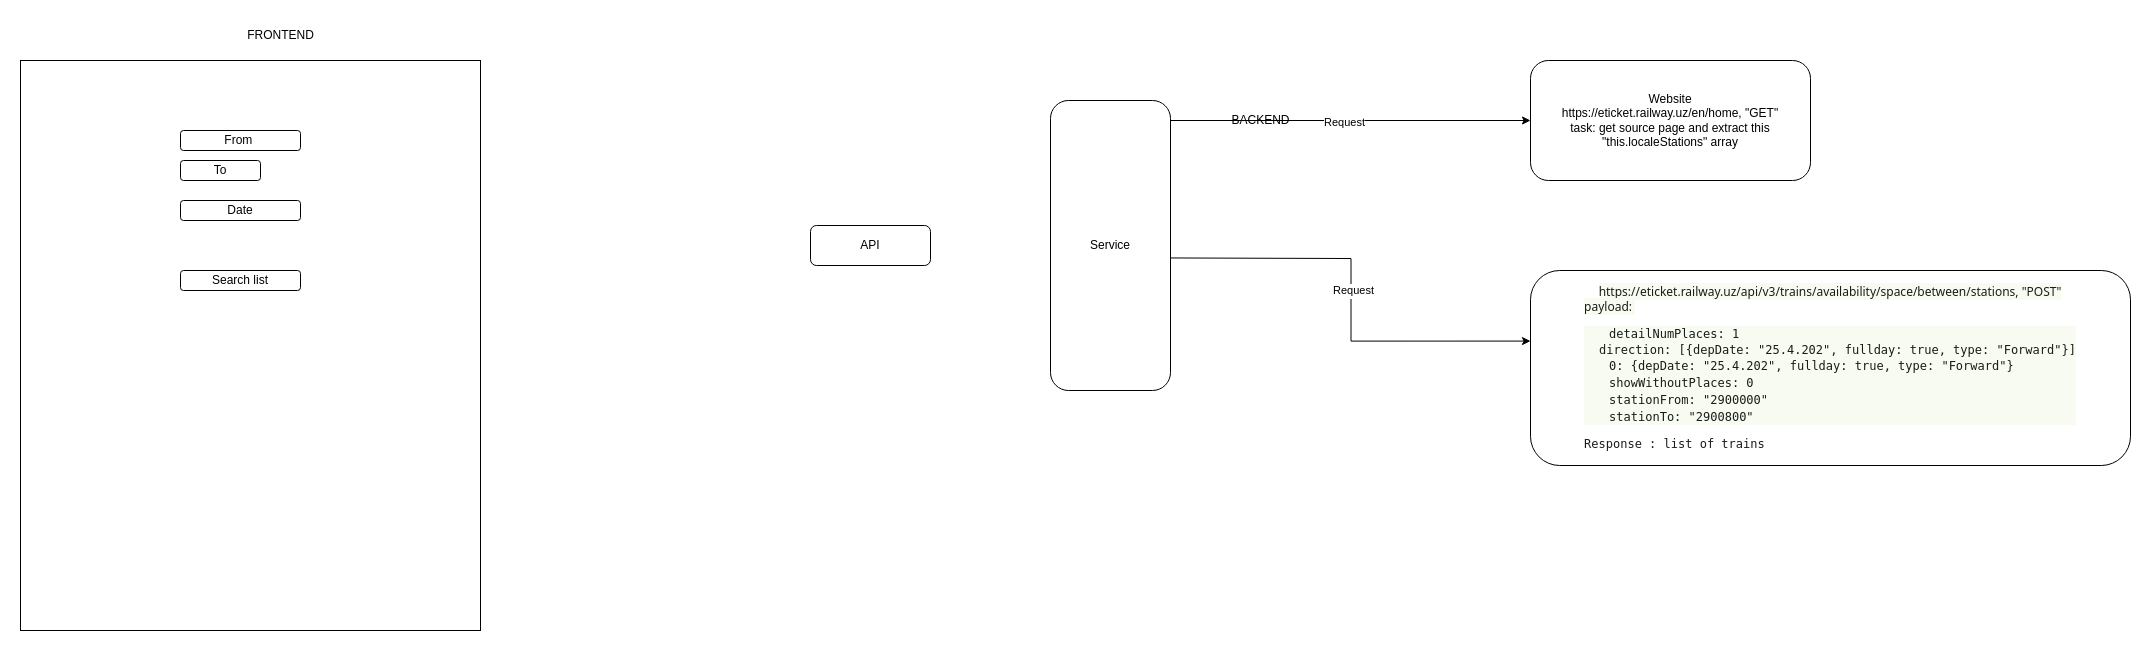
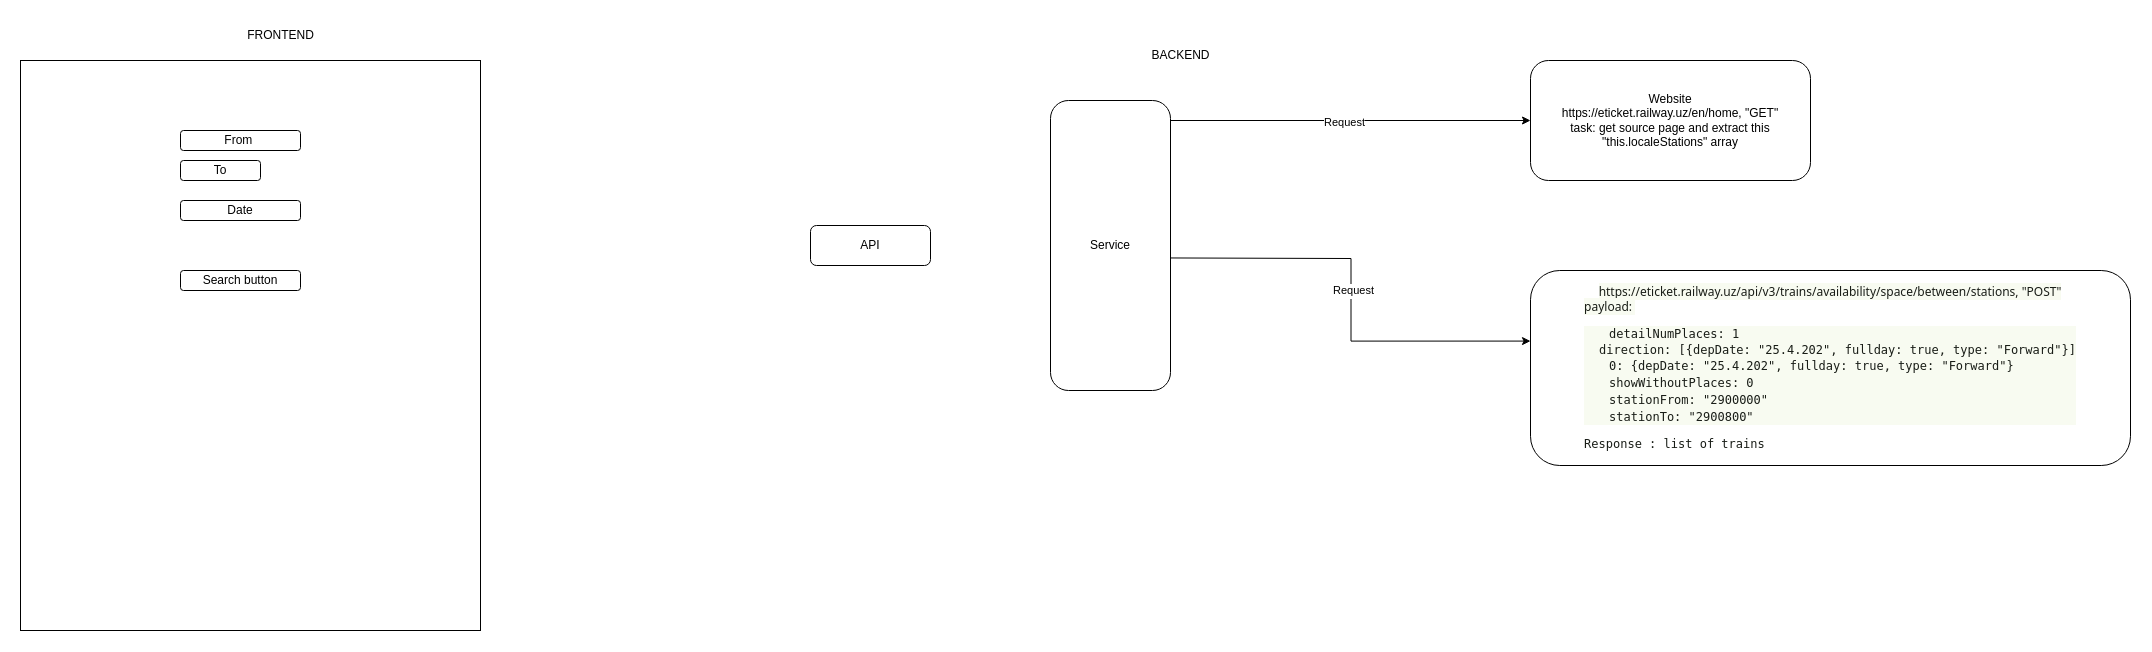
node "BACKEND": moved (1261, 121) -> (1181, 56)
node "Search list": label "Search list" -> "Search button"
